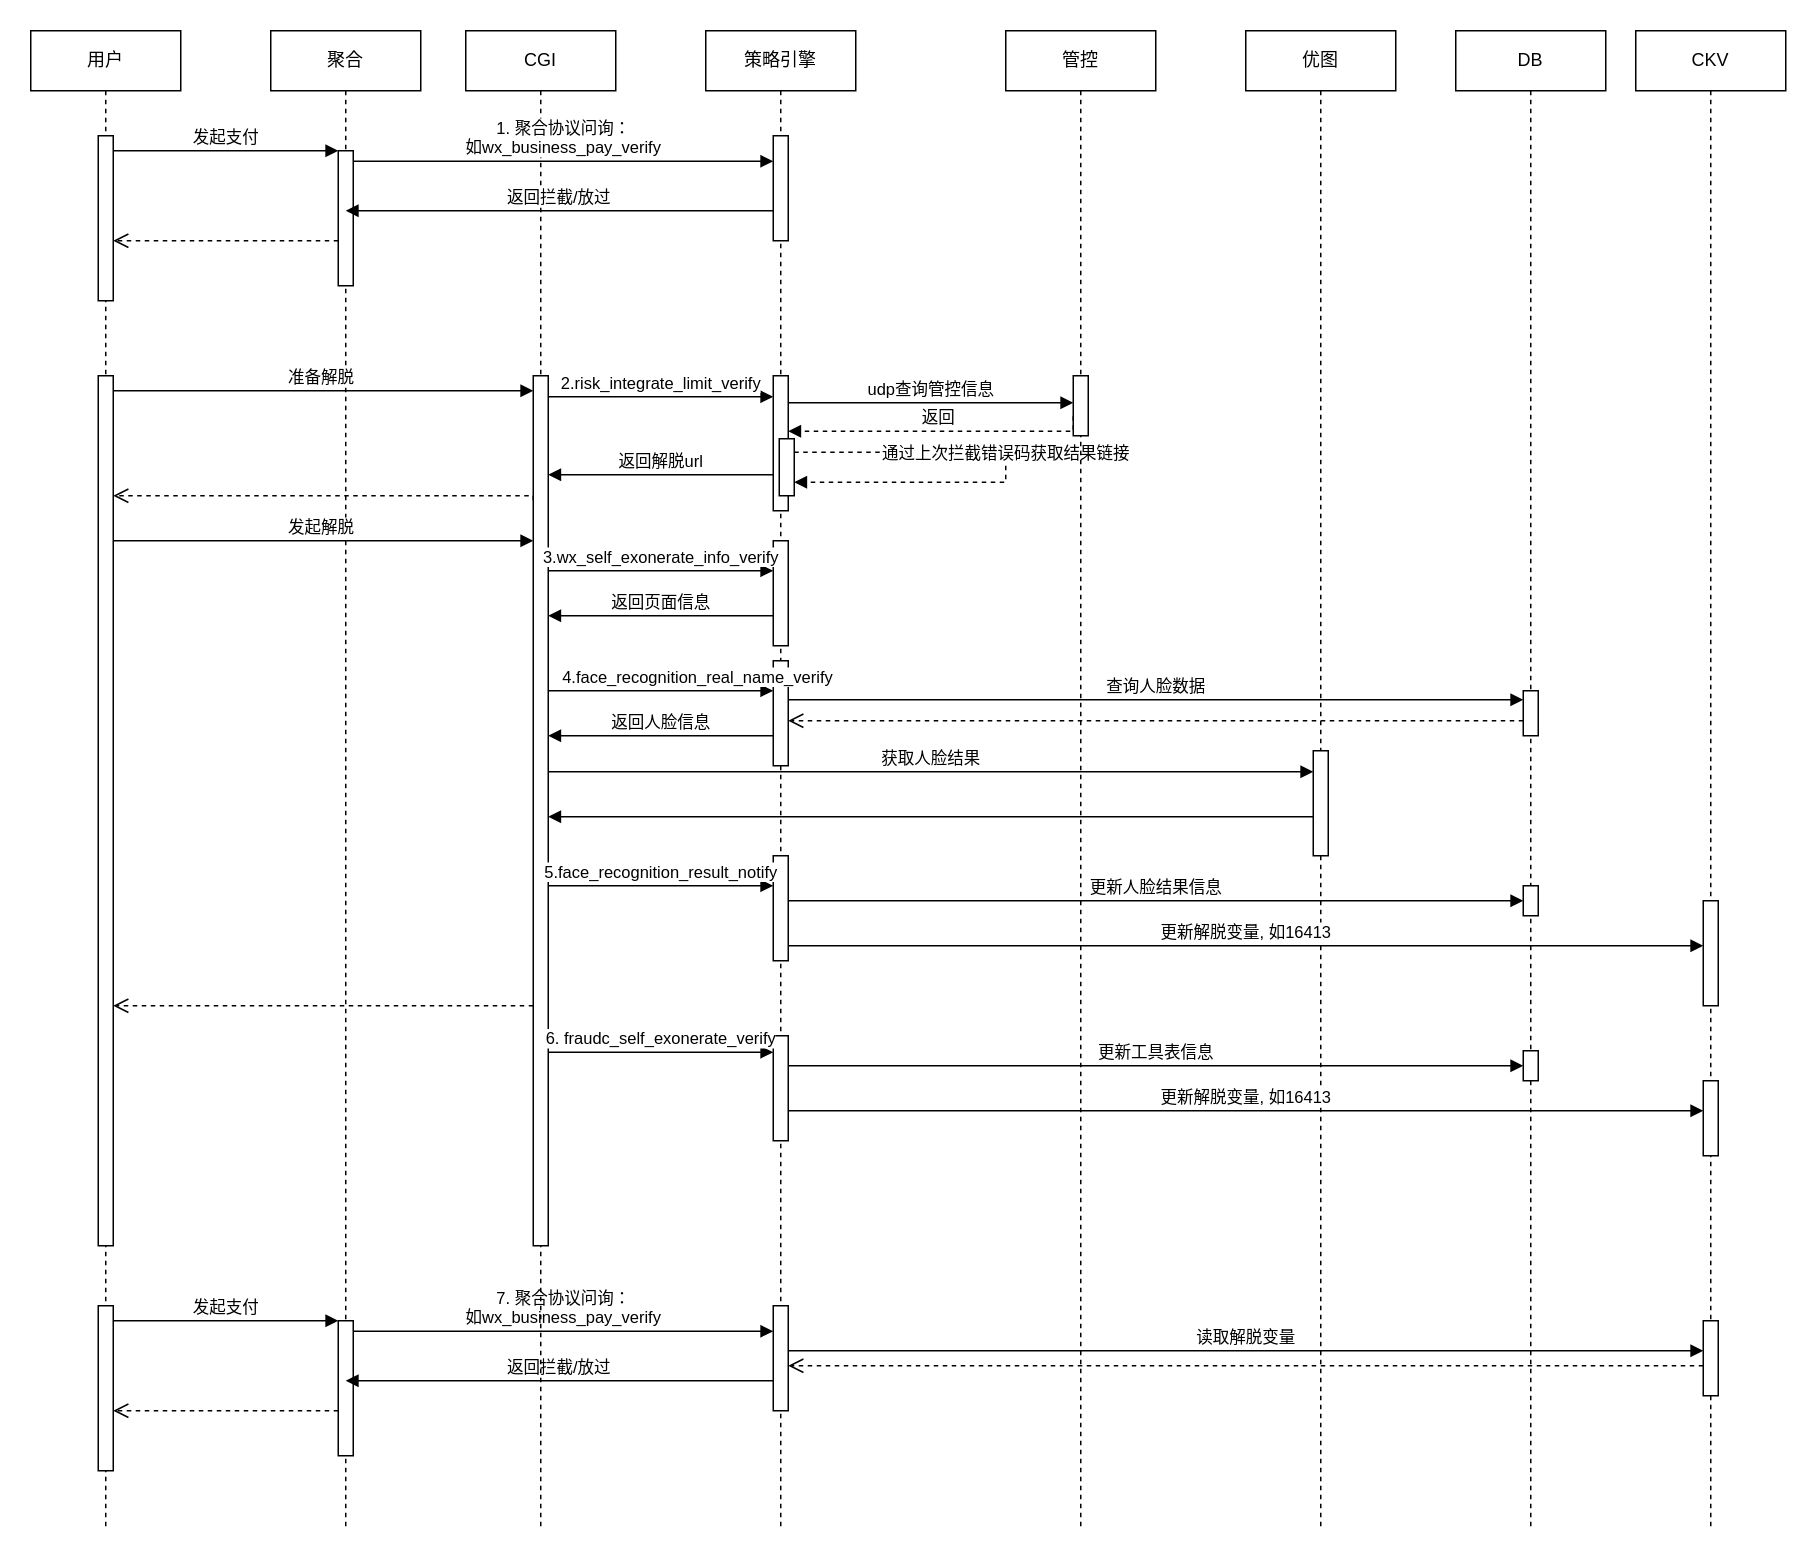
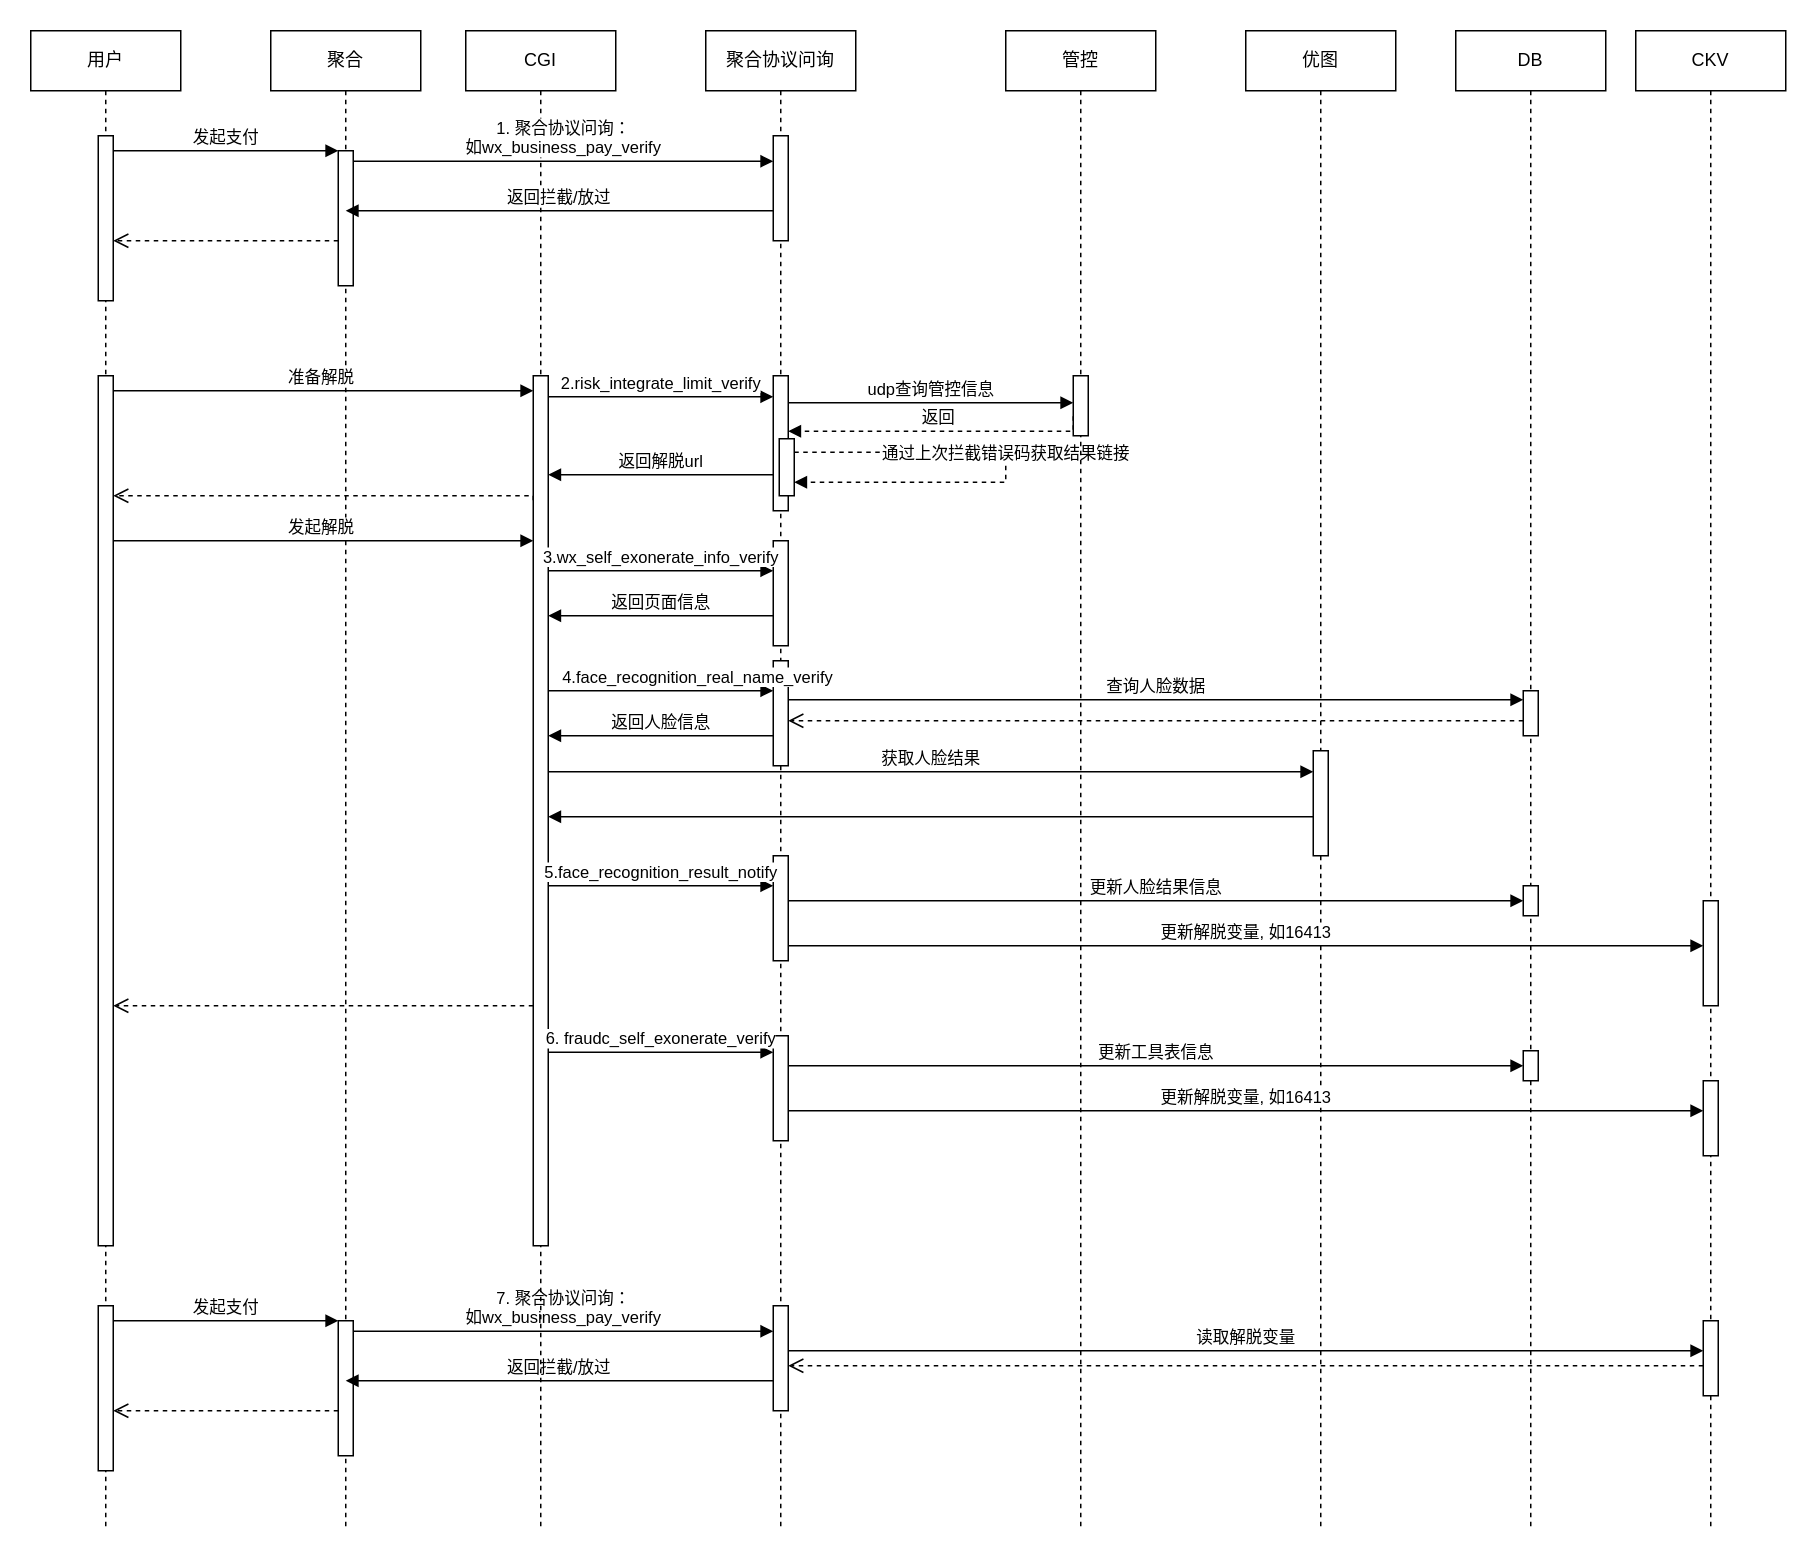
node "策略引擎": label "策略引擎" -> "聚合协议问询"
